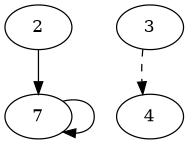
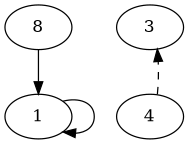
node "2": label "2" -> "8"
edge "3" -> "4": reversed
node "7": label "7" -> "1"
